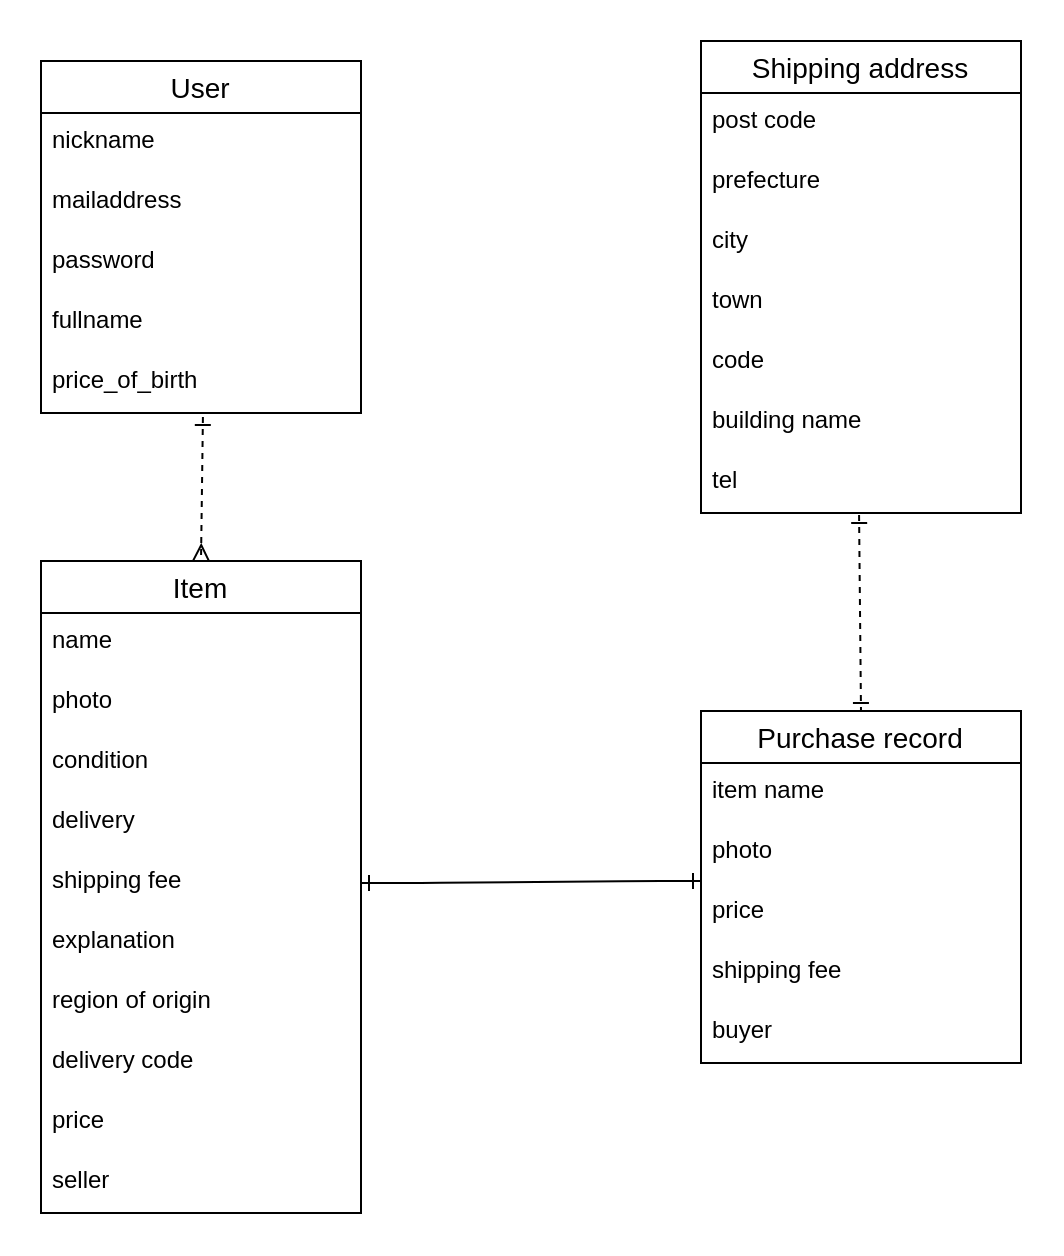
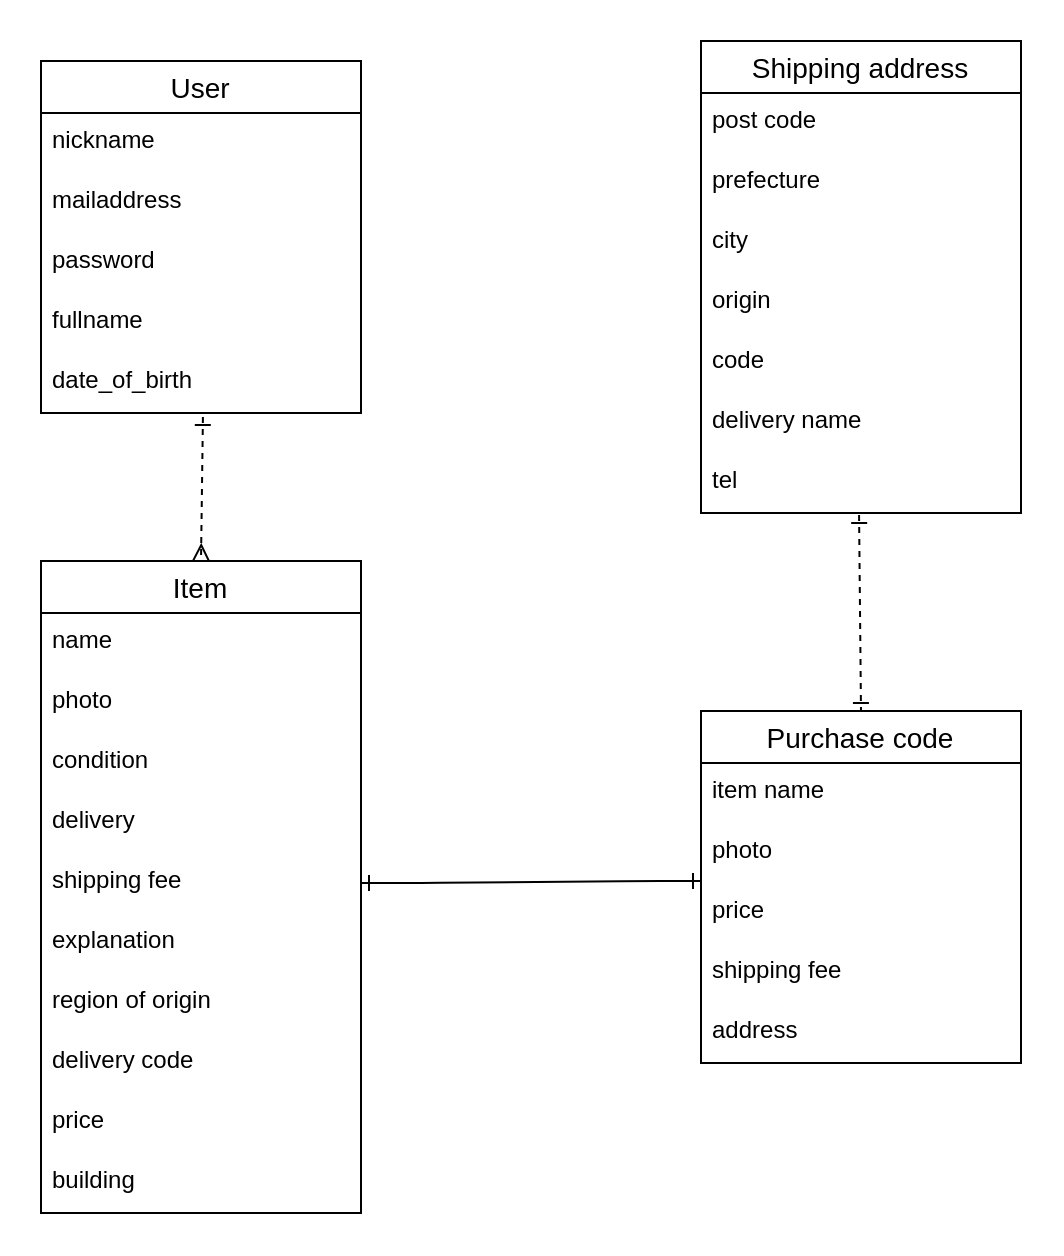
node "town": label "town" -> "origin"
node "price_of_birth": label "price_of_birth" -> "date_of_birth"
node "building name": label "building name" -> "delivery name"
node "Purchase record": label "Purchase record" -> "Purchase code"
node "buyer": label "buyer" -> "address"
node "seller": label "seller" -> "building"
